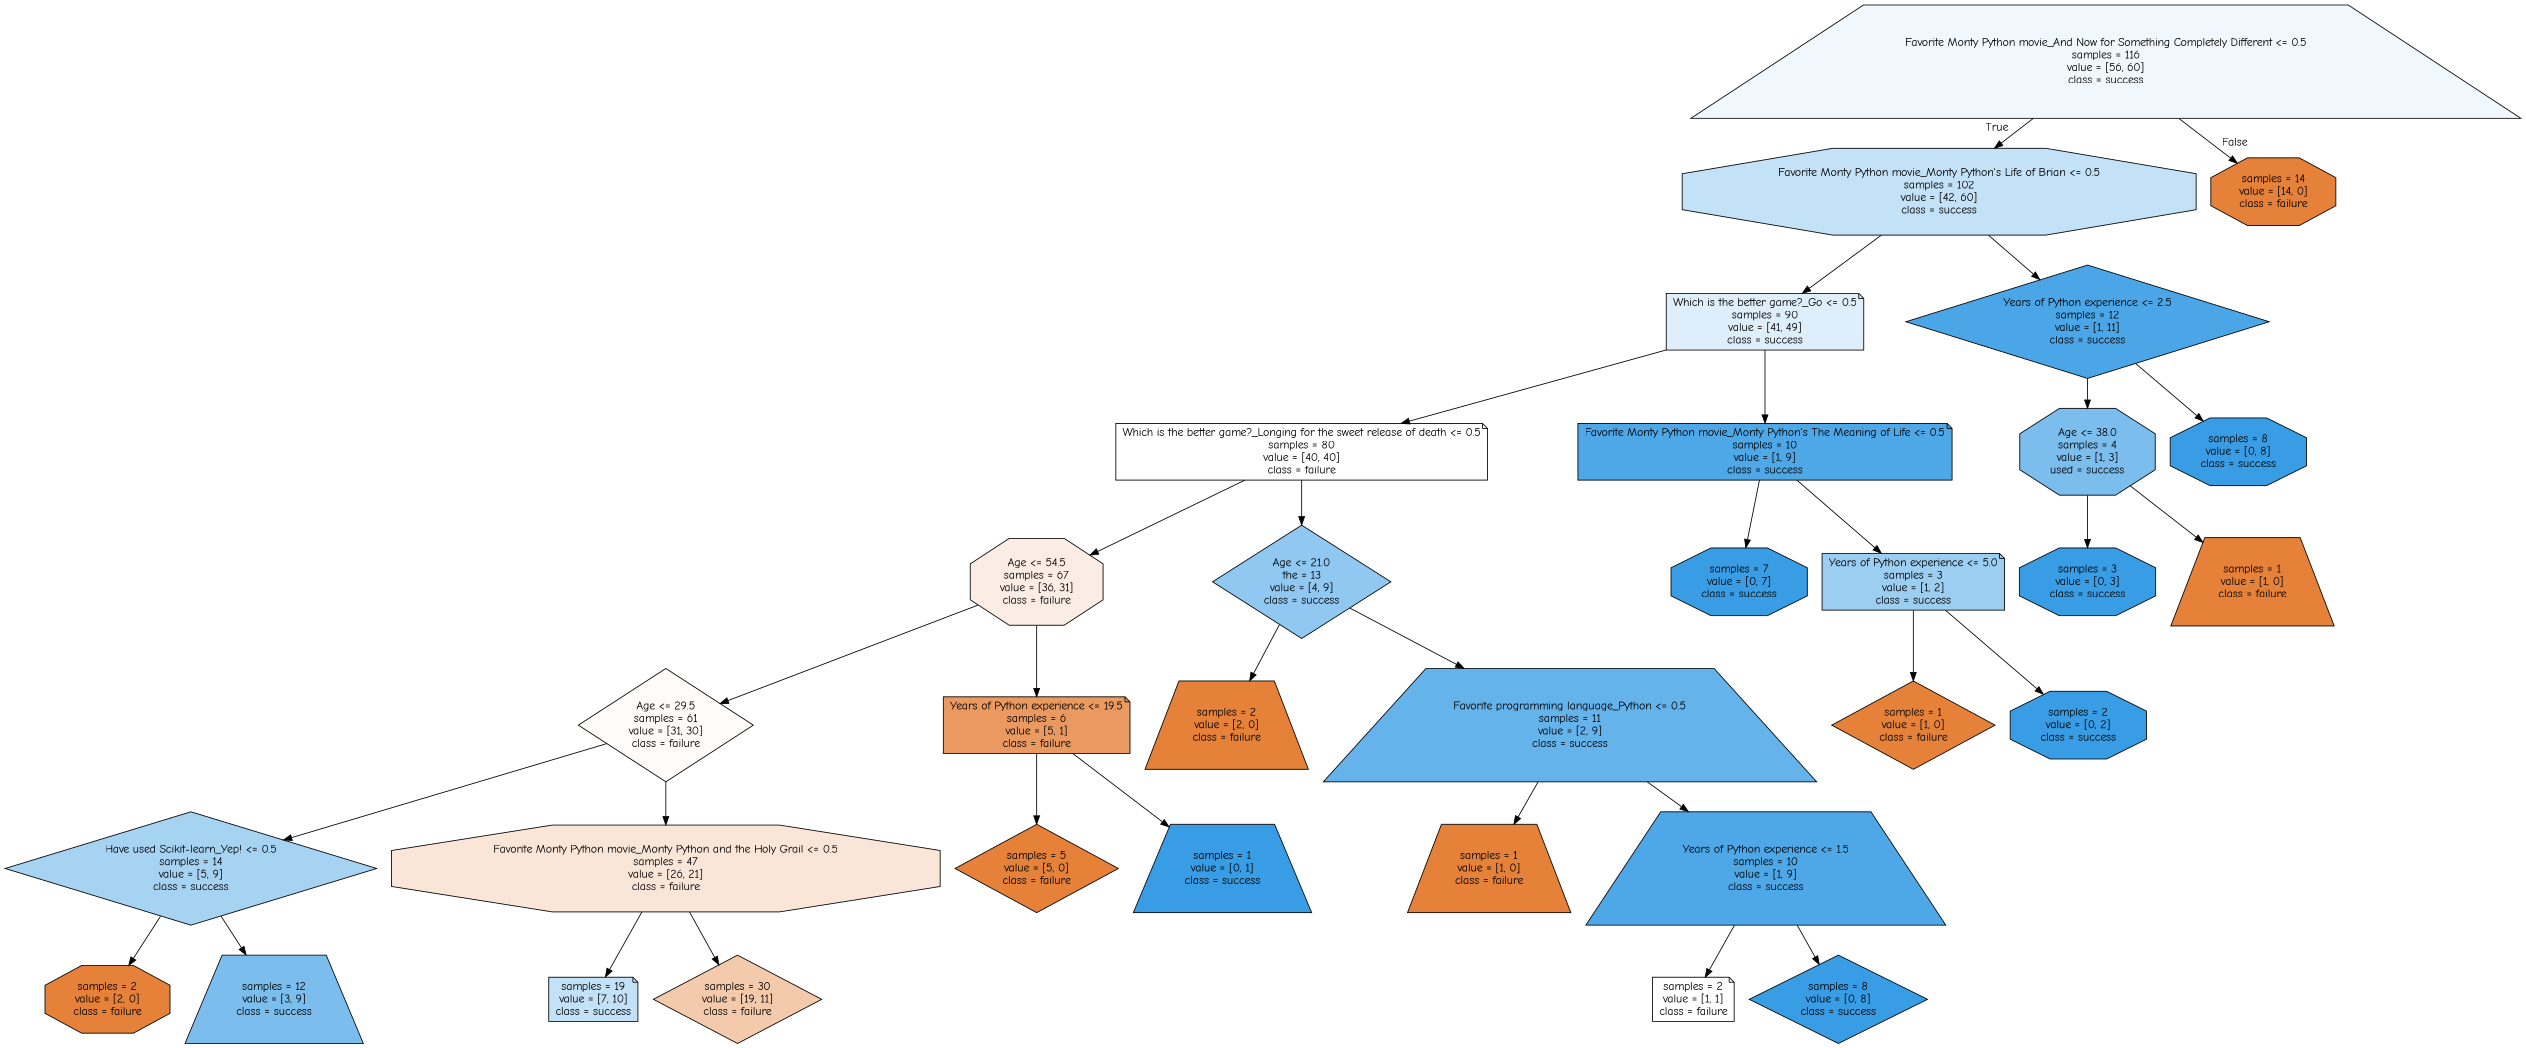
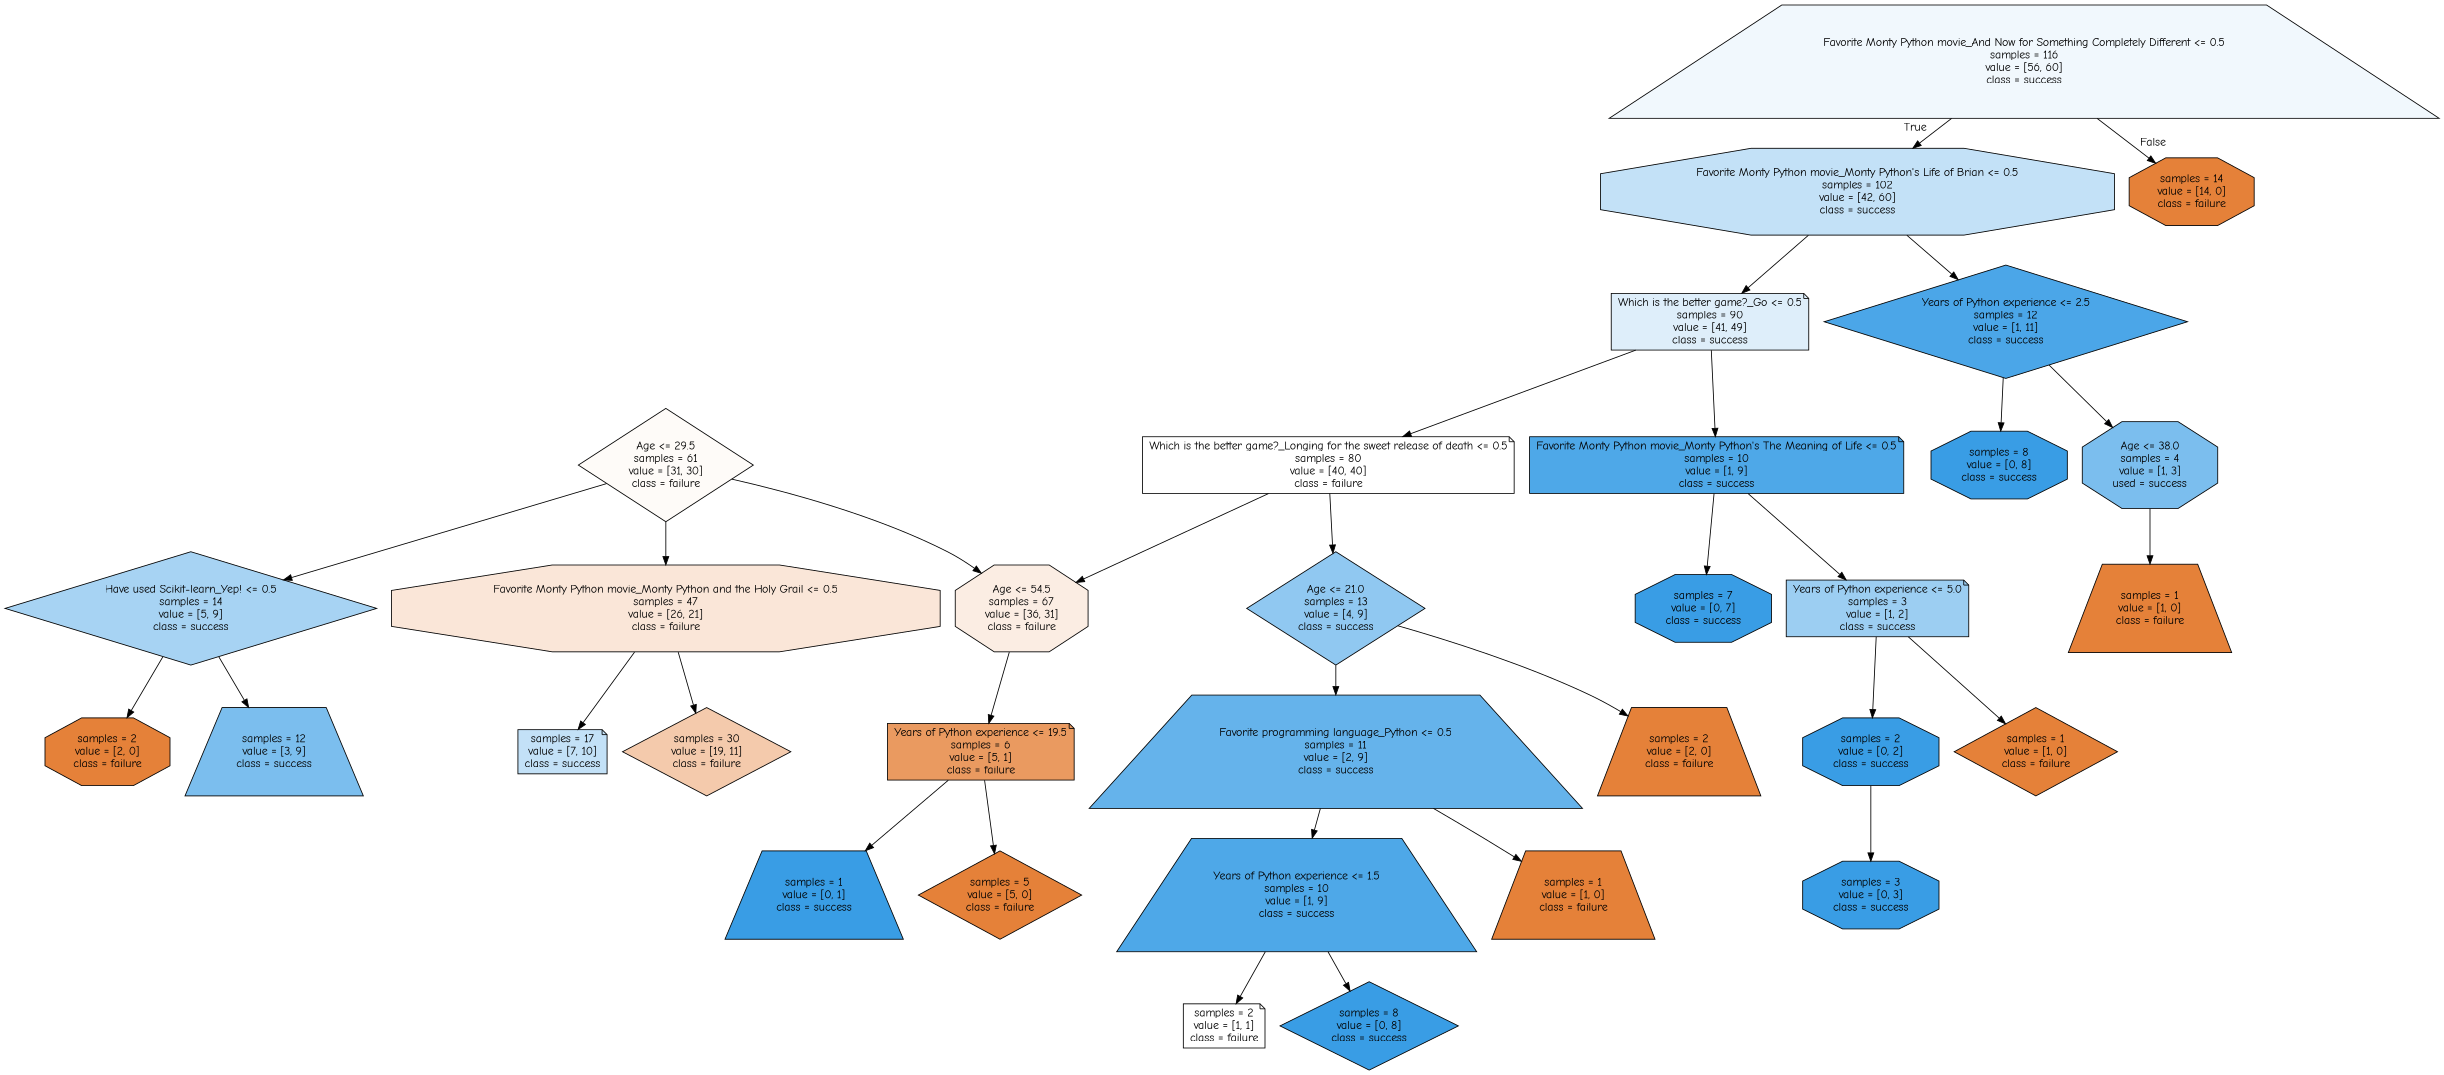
edge "Age <= 38.0 samples = 4 value = [1, 3] used = success" -> "samples = 3 value = [0, 3] class = success": now "samples = 2 value = [0, 2] class = success" -> "samples = 3 value = [0, 3] class = success"
node "Age <= 21.0 the = 13 value = [4, 9] class = success": label "Age <= 21.0 the = 13 value = [4, 9] class = success" -> "Age <= 21.0 samples = 13 value = [4, 9] class = success"
edge "Age <= 54.5 samples = 67 value = [36, 31] class = failure" -> "Age <= 29.5 samples = 61 value = [31, 30] class = failure": reversed
node "samples = 19 value = [7, 10] class = success": label "samples = 19 value = [7, 10] class = success" -> "samples = 17 value = [7, 10] class = success"
